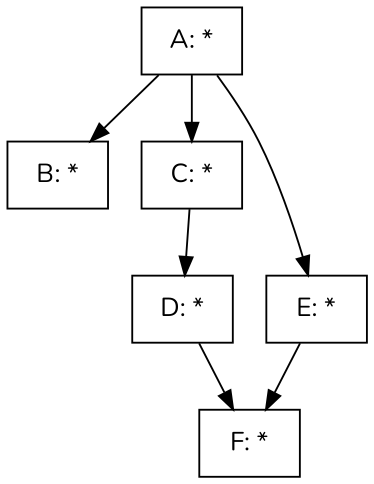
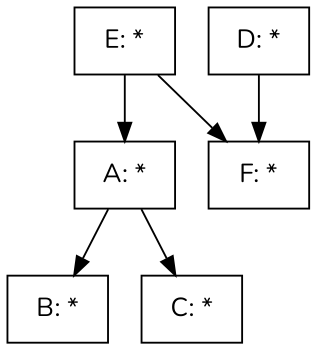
edge "A: *" -> "E: *": reversed
edge "C: *" -> "D: *": removed
